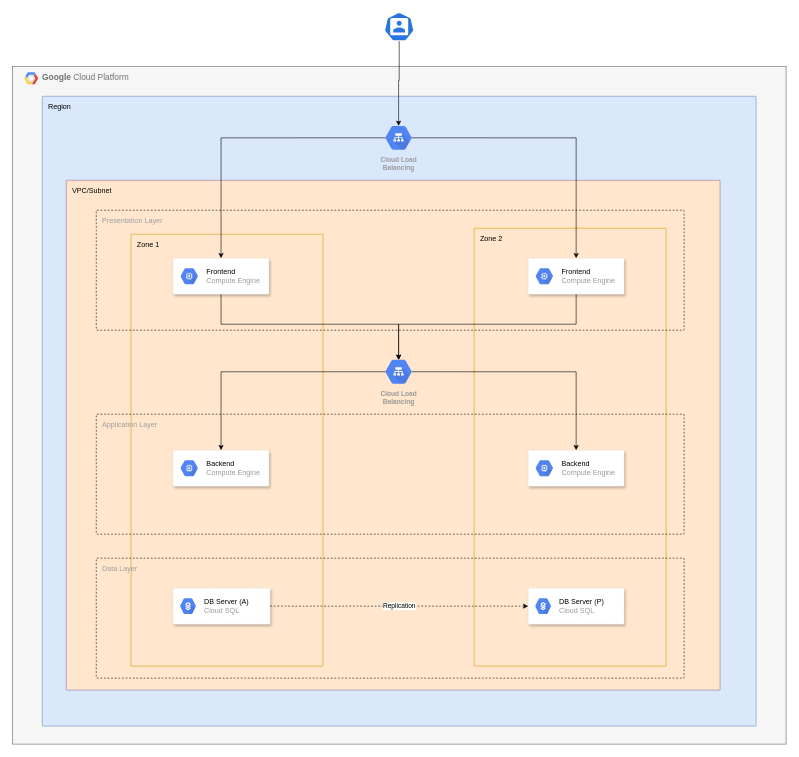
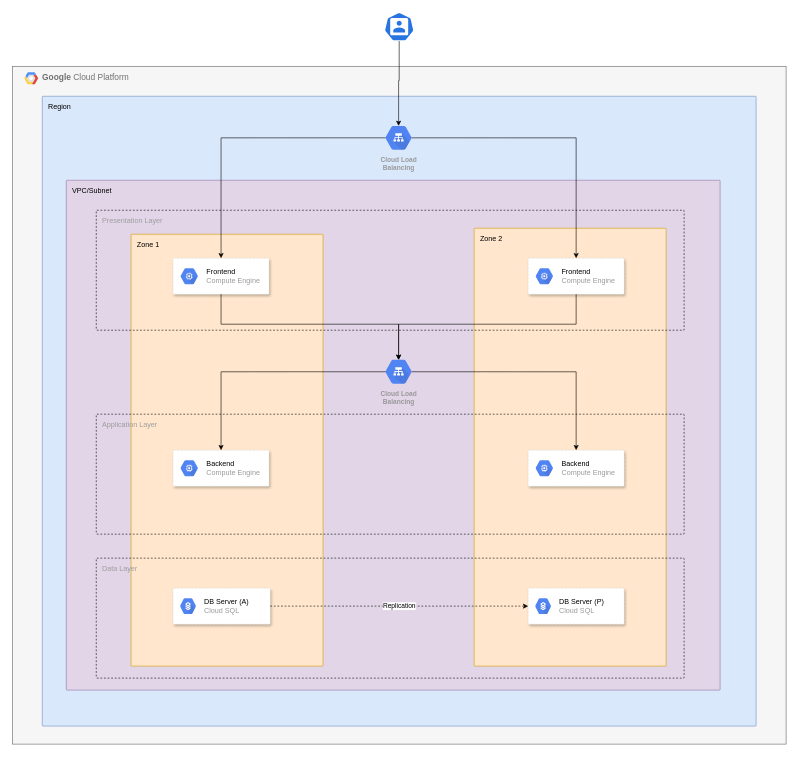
node "VPC/Subnet": fillcolor #ffe6cc -> #e1d5e7
